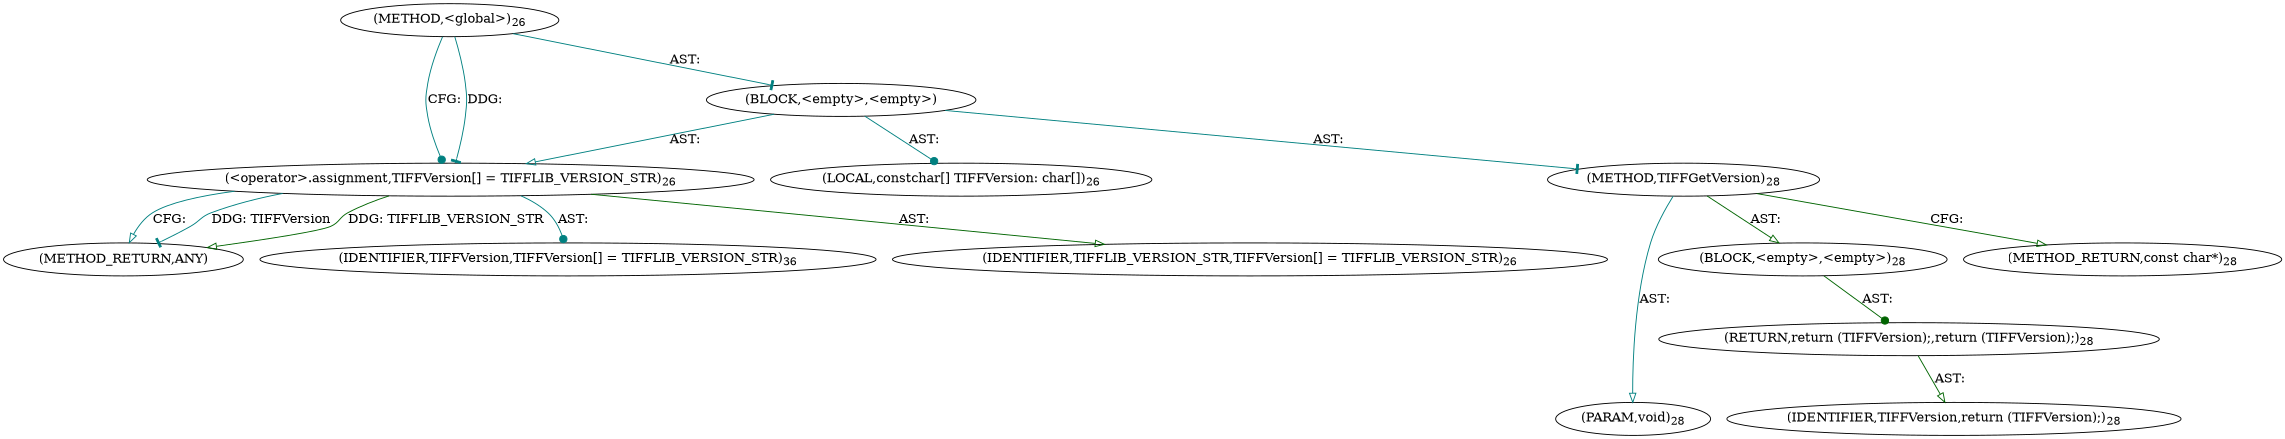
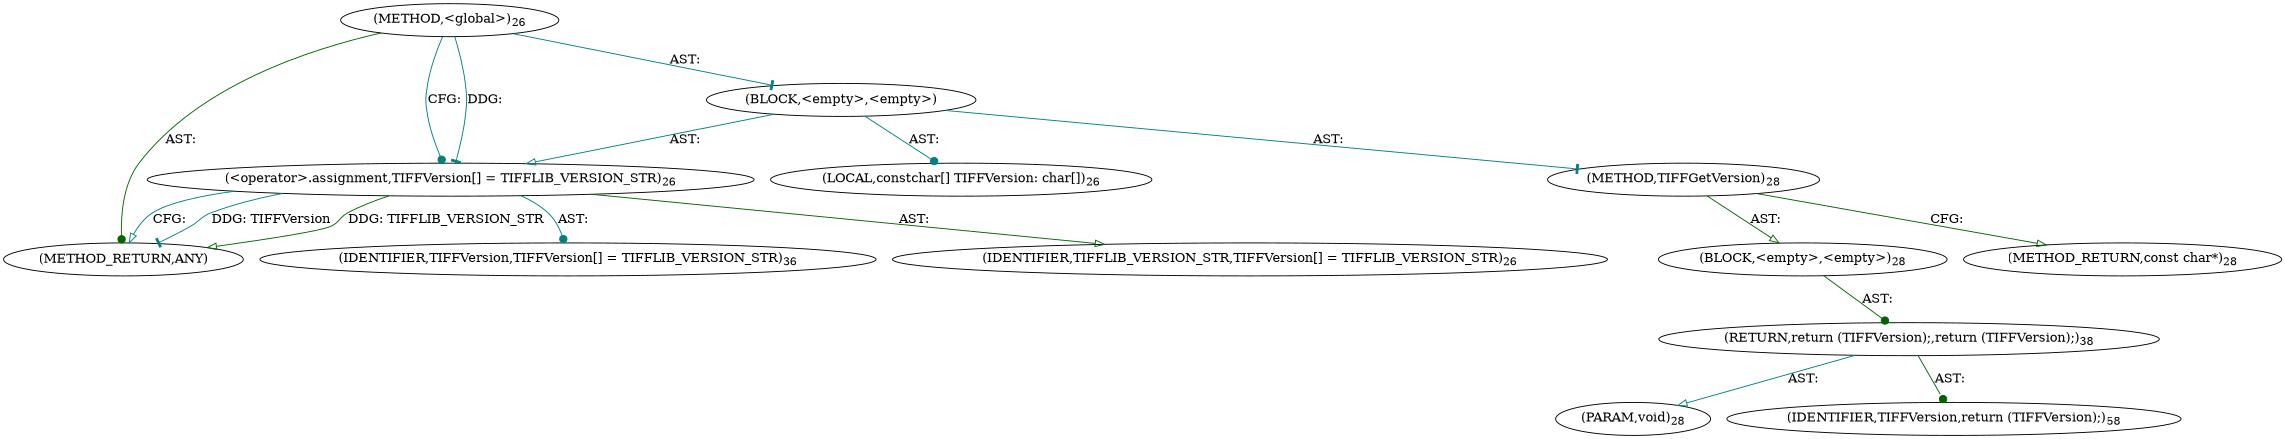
edge "(METHOD,<global>)" -> "(METHOD_RETURN,ANY)": added, label "AST:"
edge "(METHOD,TIFFGetVersion)" -> "(PARAM,void)": now "(RETURN,return (TIFFVersion);,return (TIFFVersion);)" -> "(PARAM,void)"
node "(RETURN,return (TIFFVersion);,return (TIFFVersion);)": text "28" -> "38"
edge "(RETURN,return (TIFFVersion);,return (TIFFVersion);)" -> "(IDENTIFIER,TIFFVersion,return (TIFFVersion);)": arrowhead onormal -> dot
node "(IDENTIFIER,TIFFVersion,return (TIFFVersion);)": text "28" -> "58"
